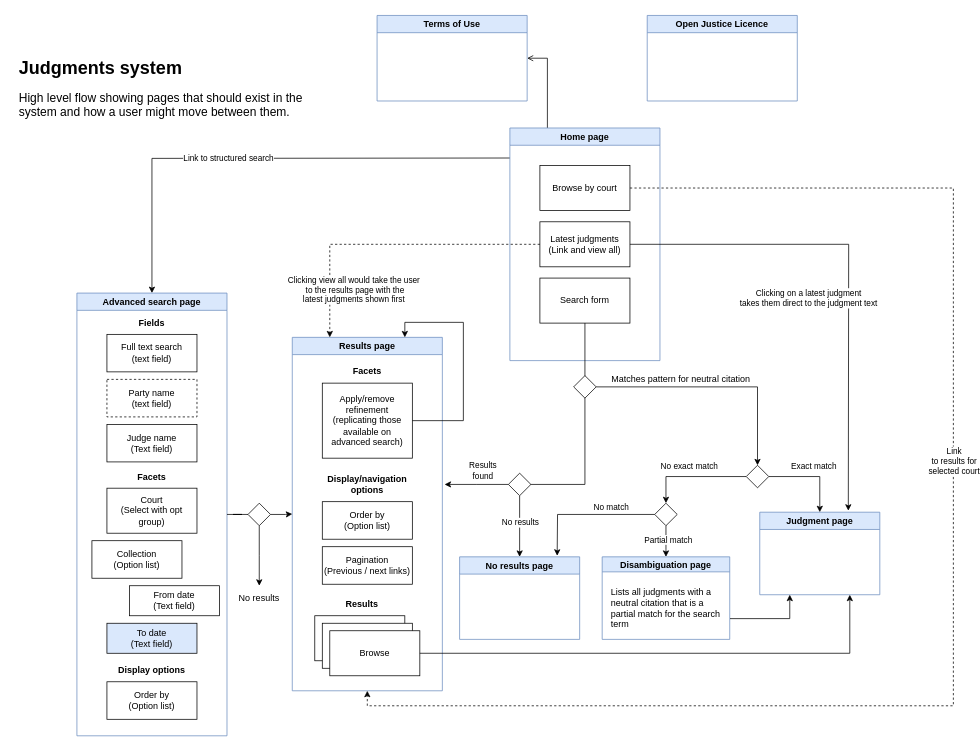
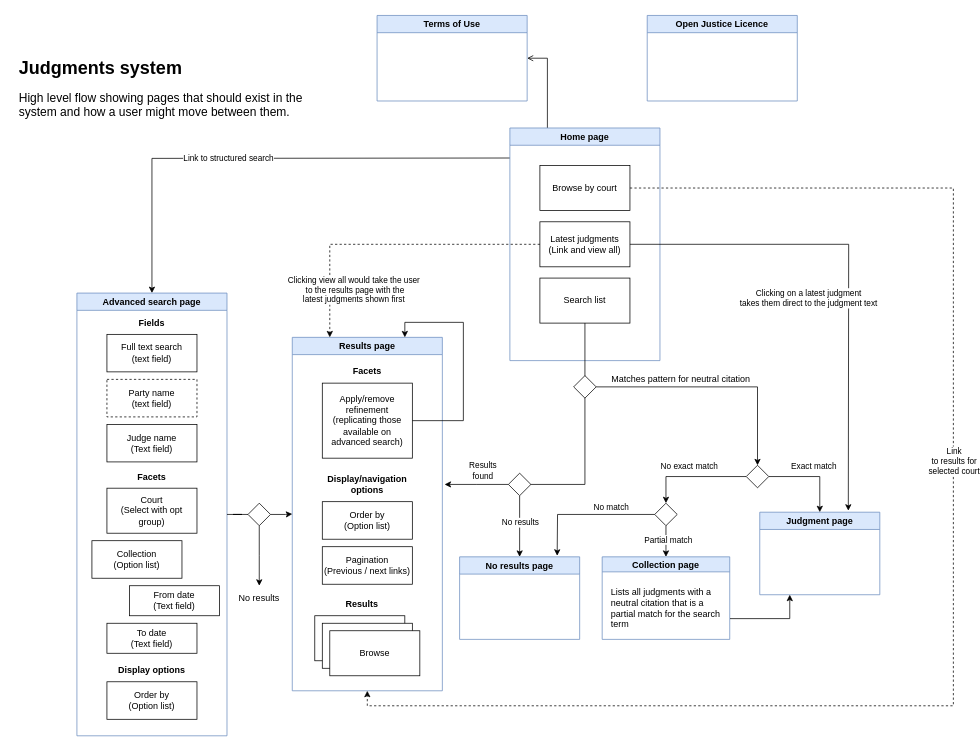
node "Search form": label "Search form" -> "Search list"
node "Disambiguation page": label "Disambiguation page" -> "Collection page"
node "To date (Text field)": fillcolor #dae8fc -> #ffffff
edge "Browse" -> "Judgment page": removed
